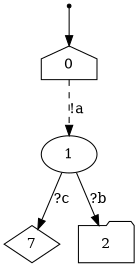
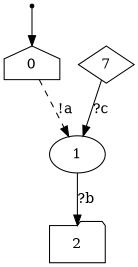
edge "1" -> "7": reversed
